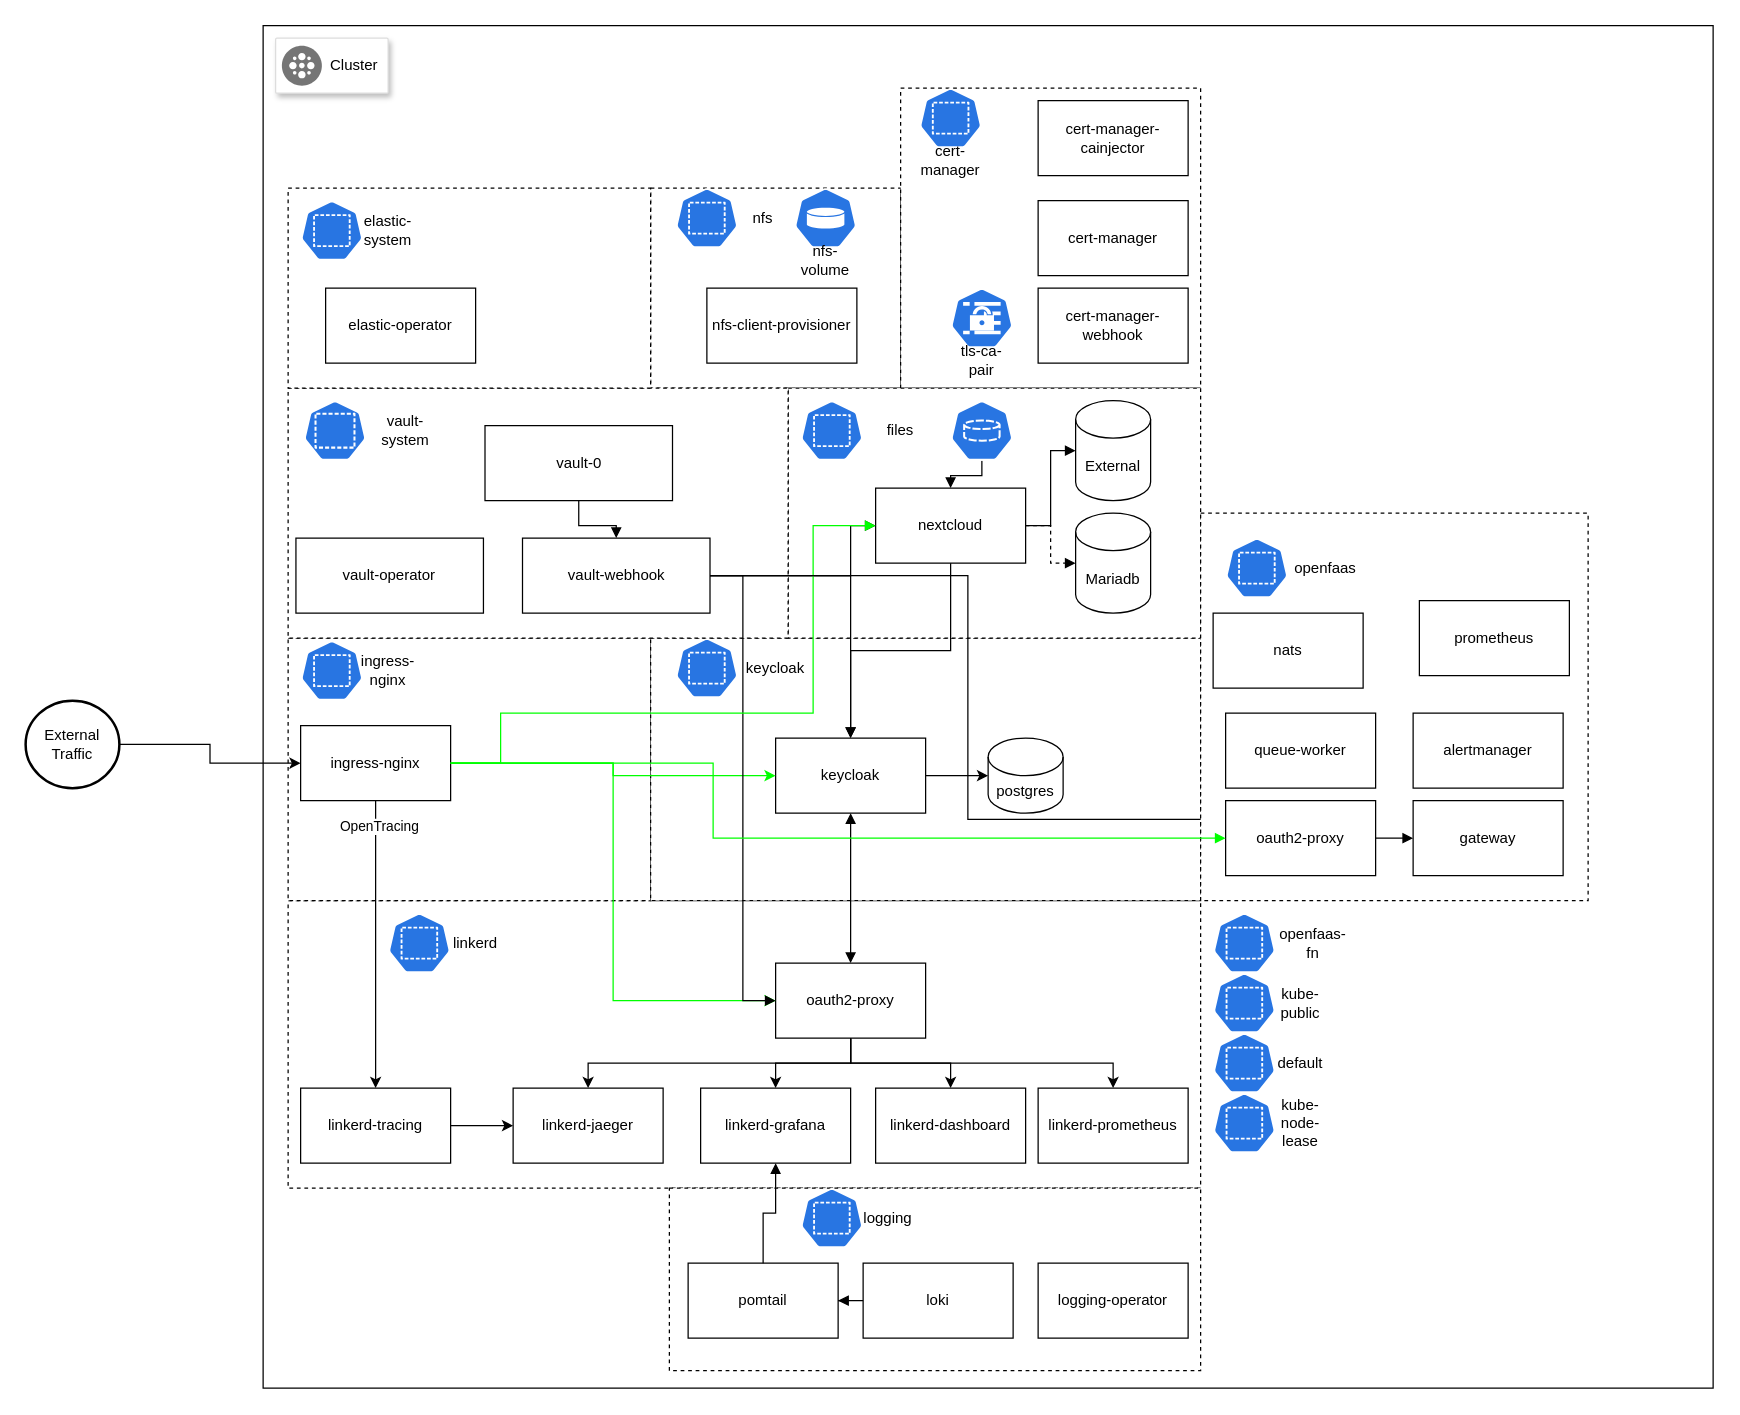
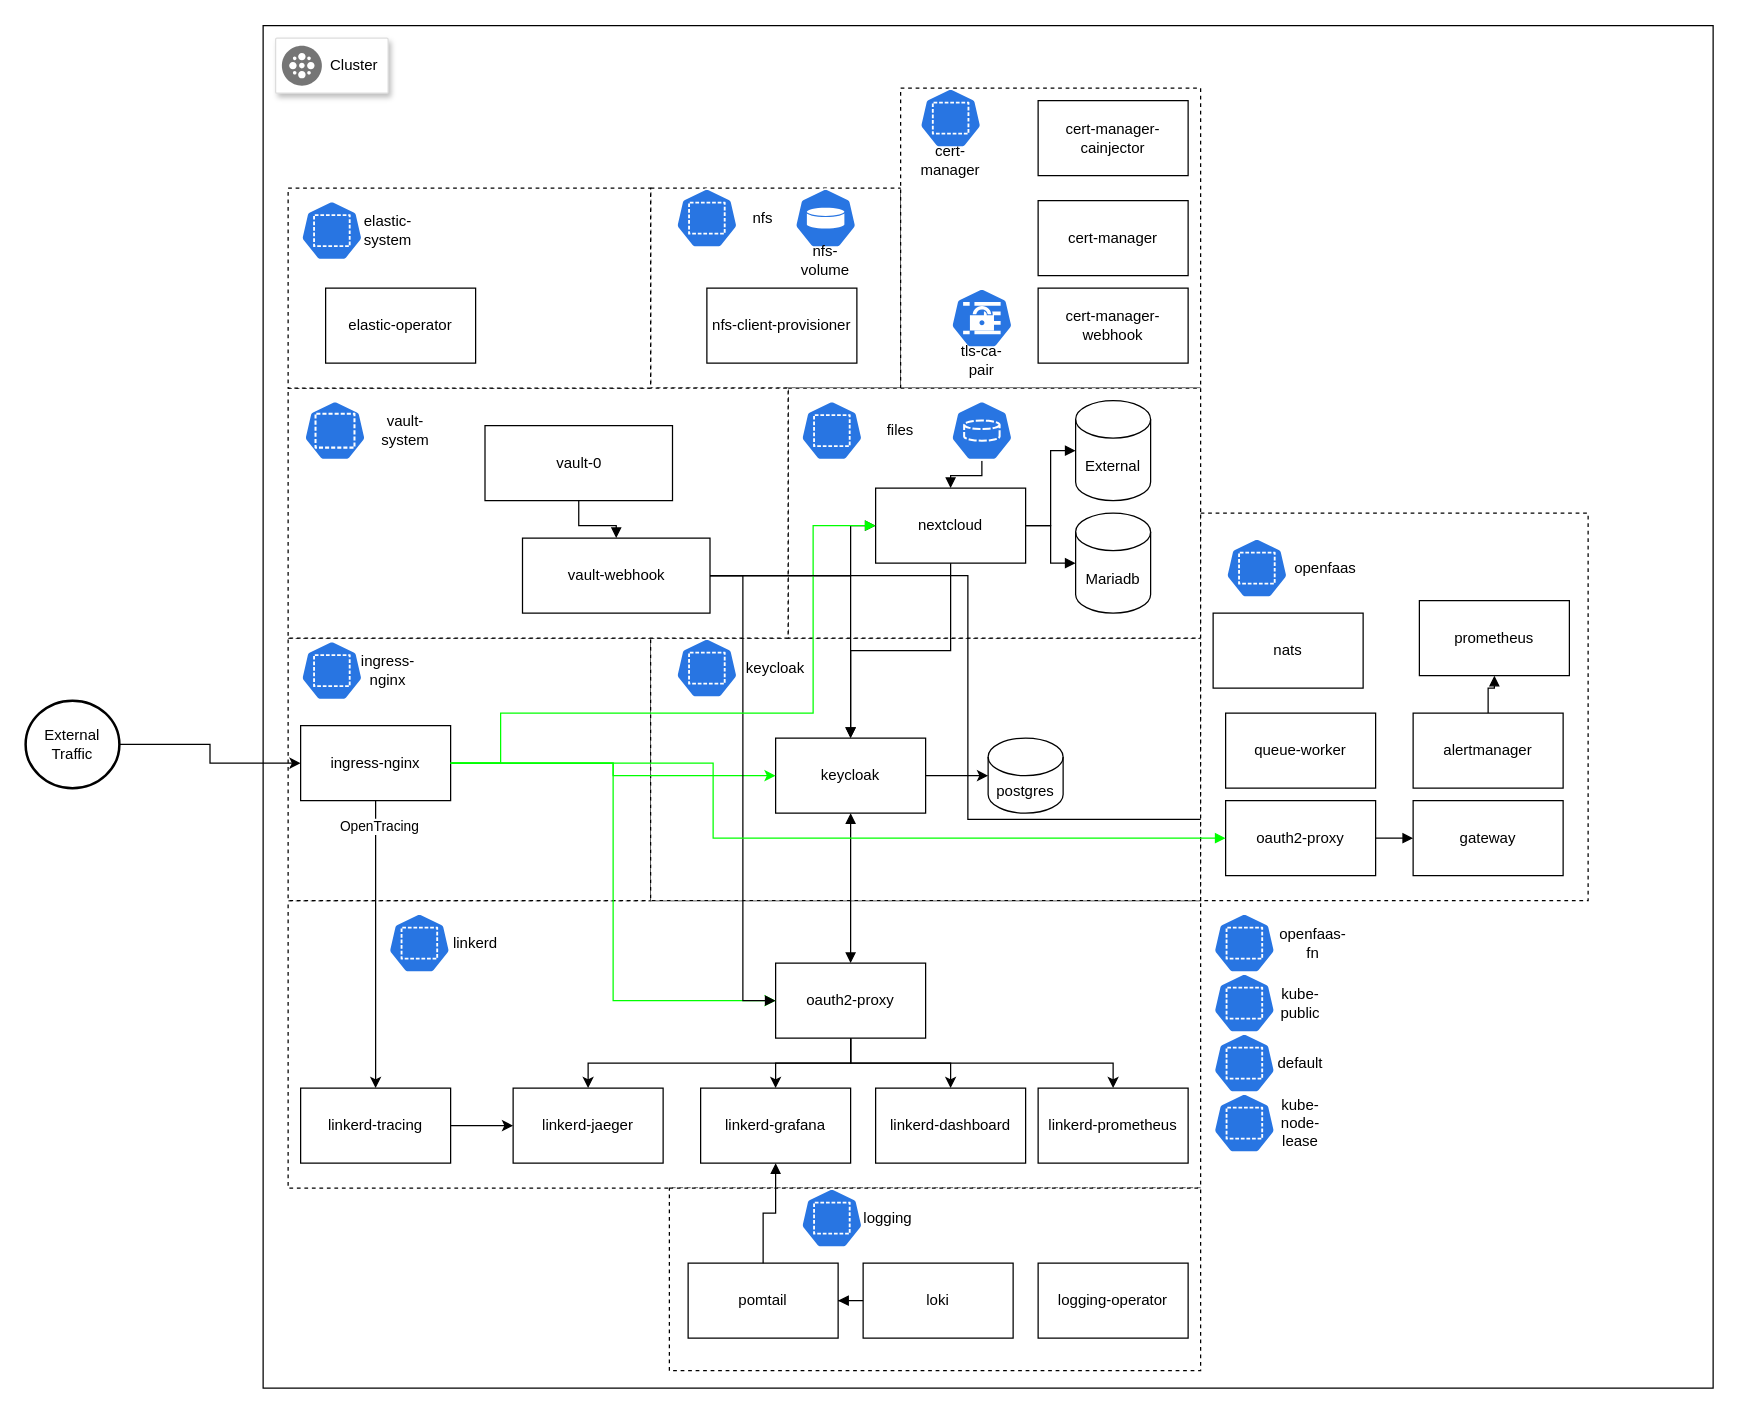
edge "nextcloud" -> "Mariadb": style dashed -> solid
node "vault-operator": removed
edge "alertmanager" -> "prometheus": added
